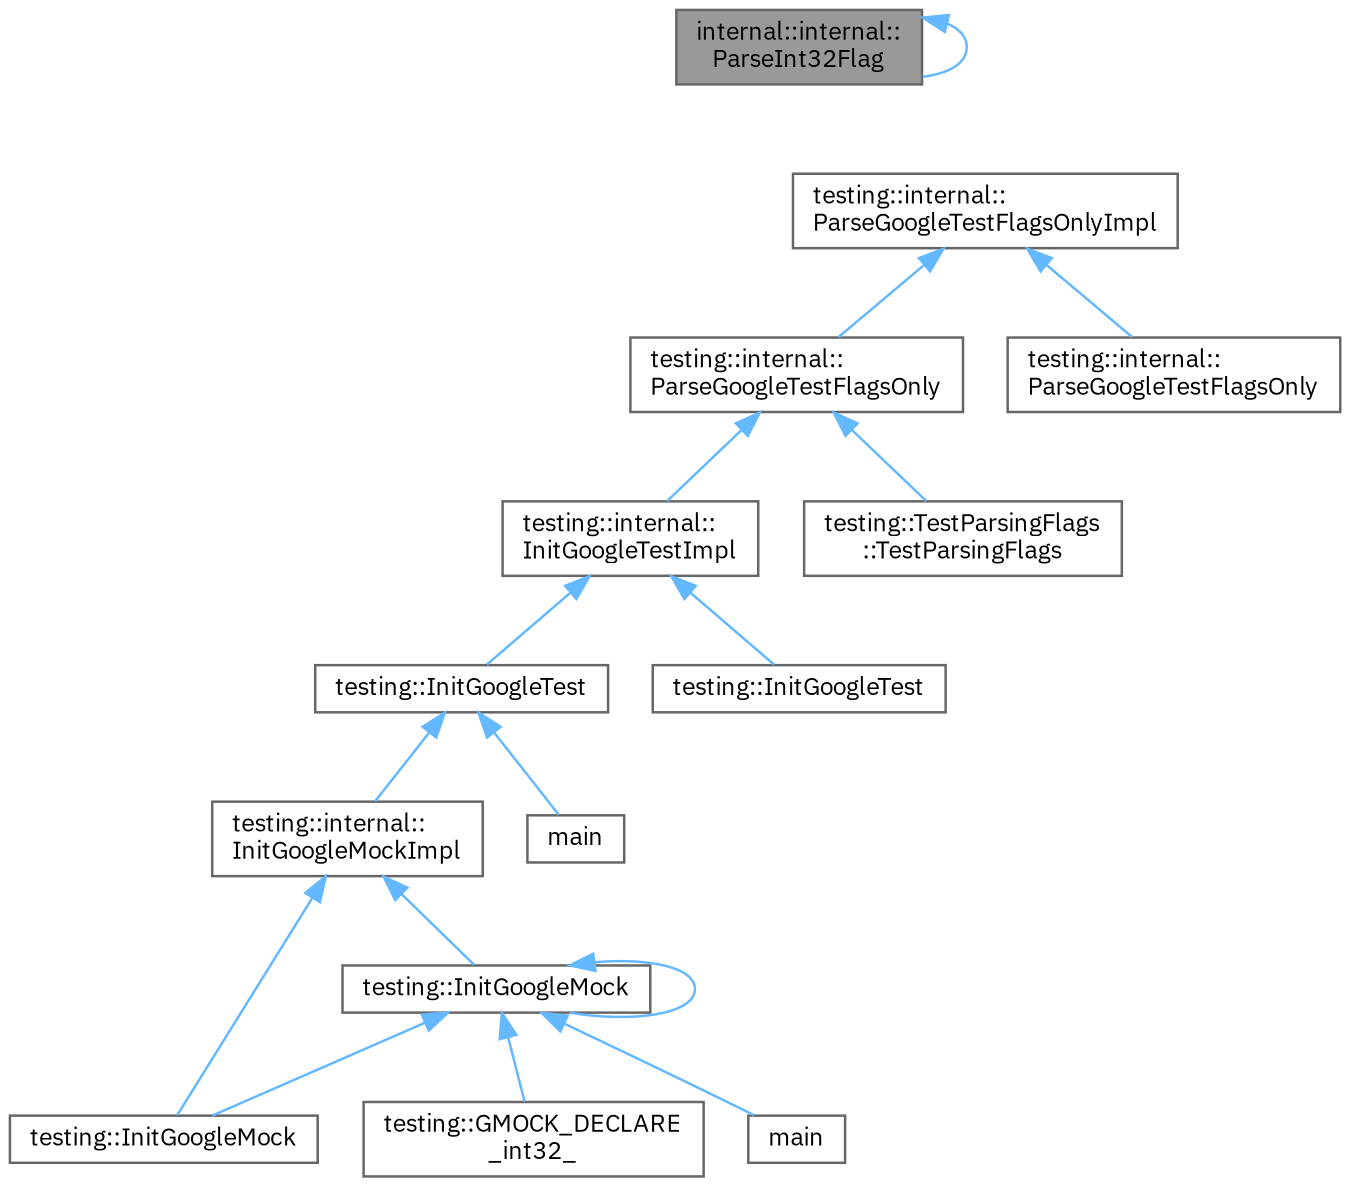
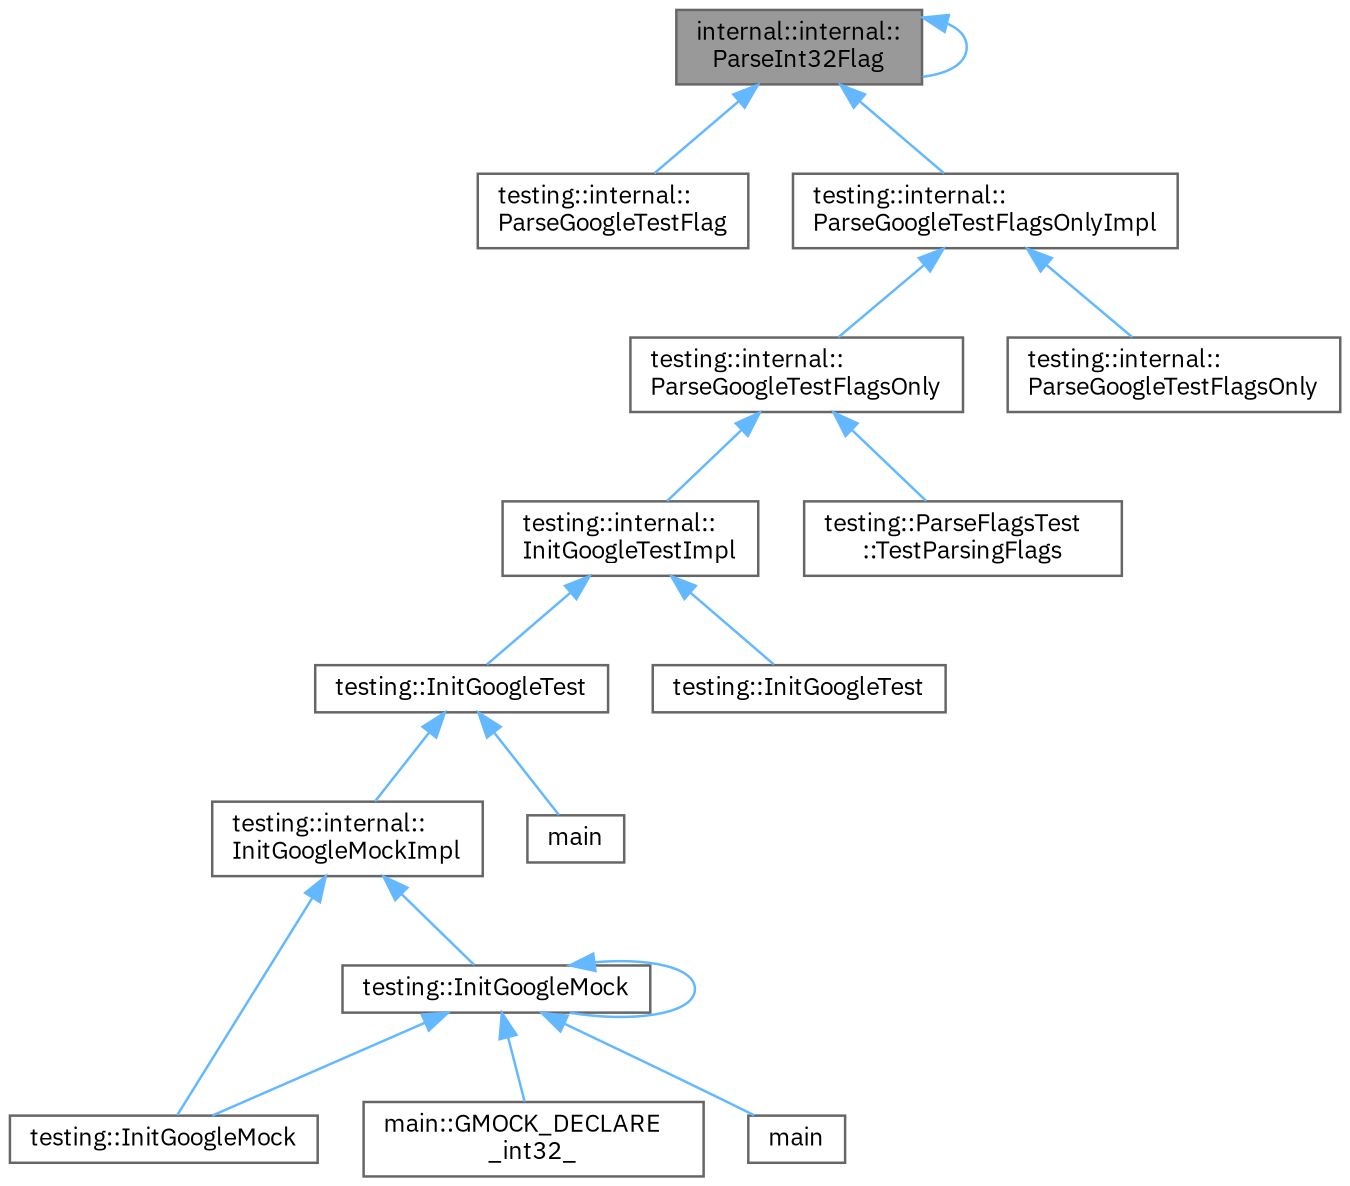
edge "testing::internal:: ParseGoogleTestFlagsOnlyImpl" -> "internal::internal:: ParseInt32Flag": added
node "testing::internal:: ParseGoogleTestFlag": added
node "testing::TestParsingFlags ::TestParsingFlags": label "testing::TestParsingFlags ::TestParsingFlags" -> "testing::ParseFlagsTest ::TestParsingFlags"
node "testing::GMOCK_DECLARE _int32_": label "testing::GMOCK_DECLARE _int32_" -> "main::GMOCK_DECLARE _int32_"
